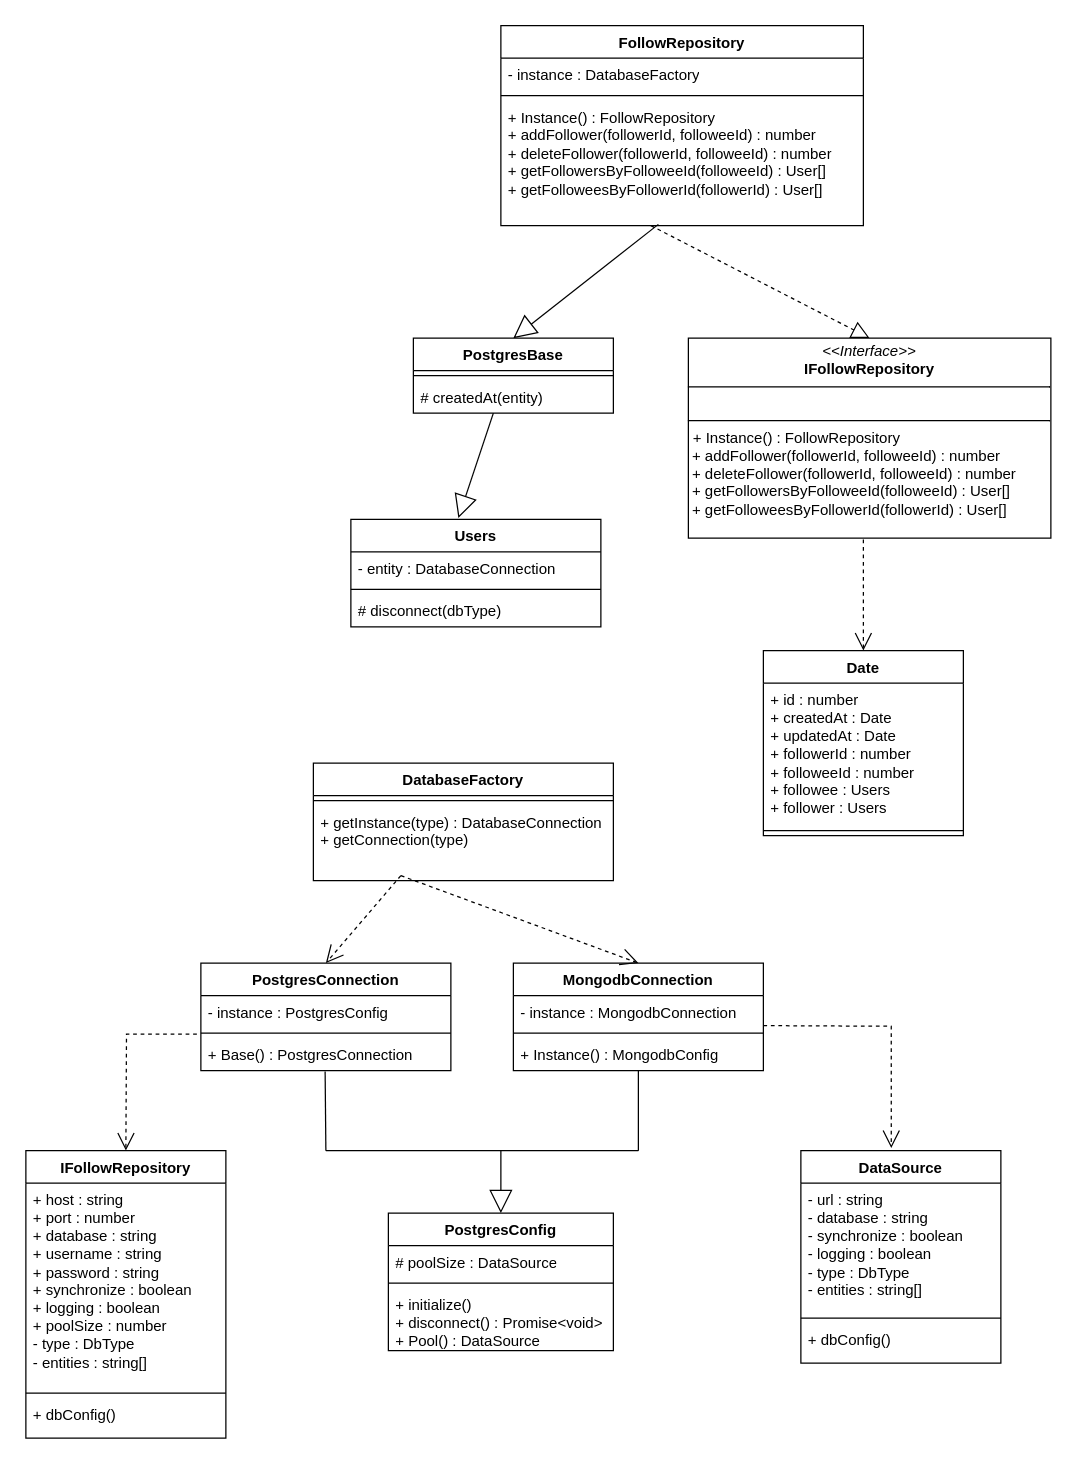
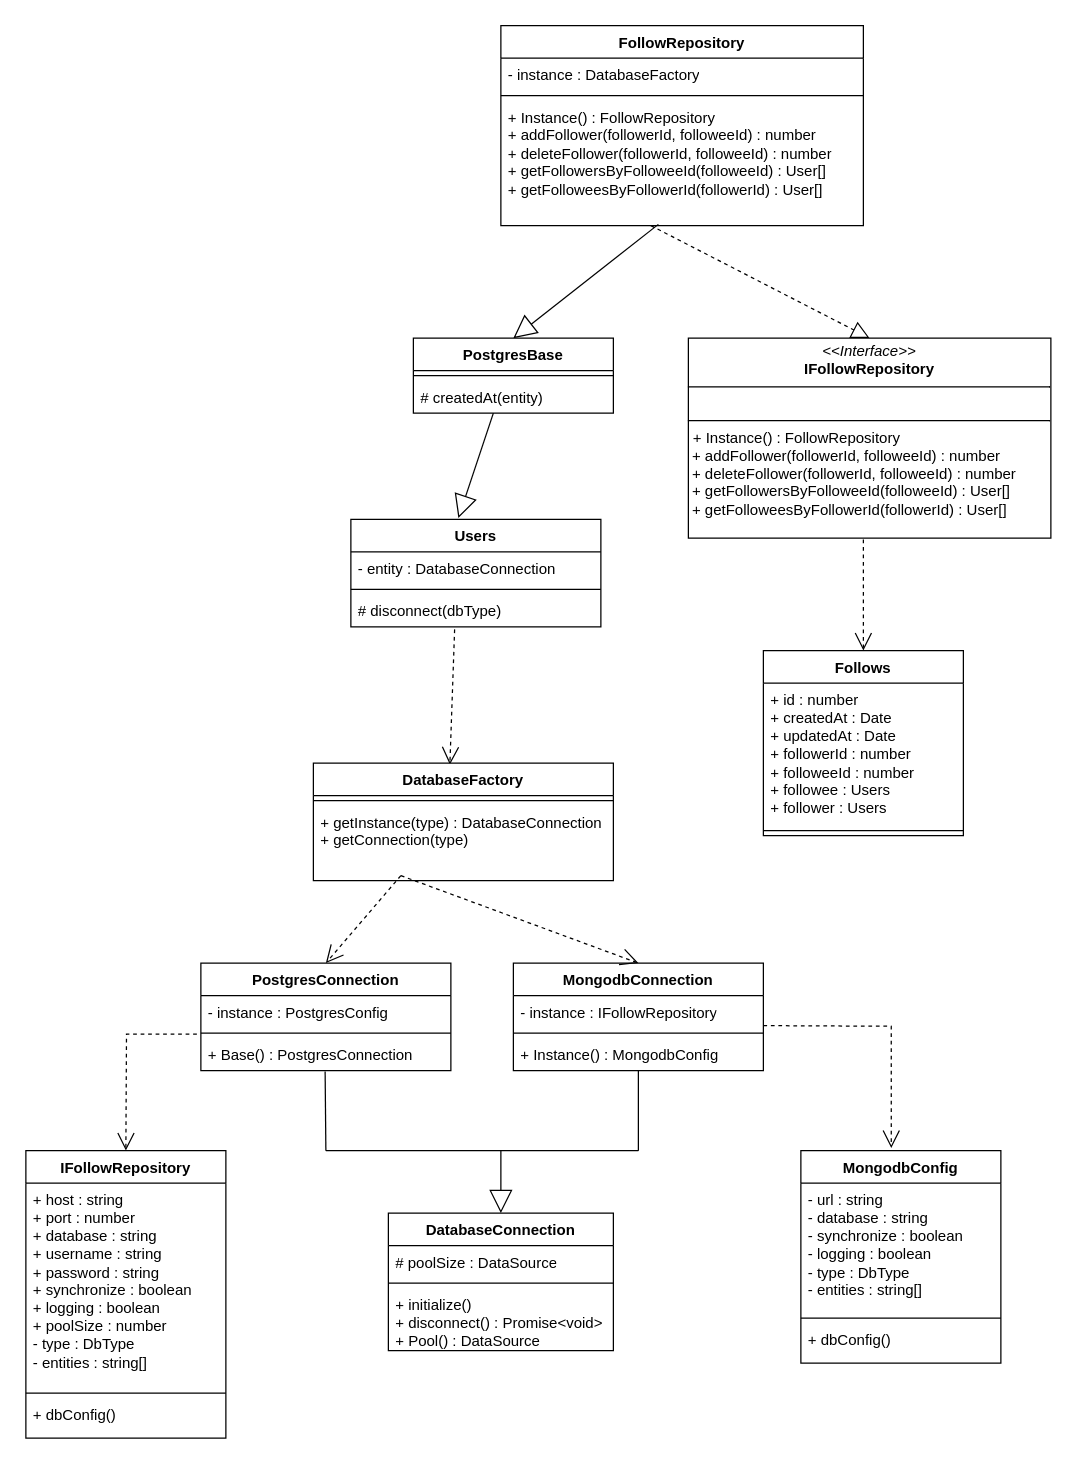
node "Date": label "Date" -> "Follows"
edge "# disconnect(dbType)" -> "DatabaseFactory": added
node "- instance : MongodbConnection": label "- instance : MongodbConnection" -> "- instance : IFollowRepository"
node "DataSource": label "DataSource" -> "MongodbConfig"
node "PostgresConfig": label "PostgresConfig" -> "DatabaseConnection"
